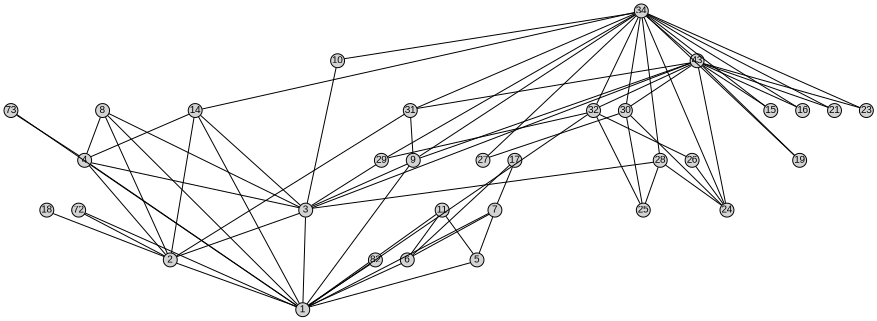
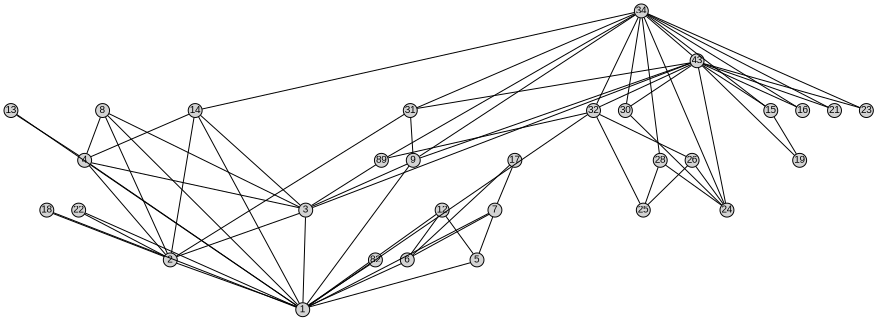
node "10": removed
edge "34" -- "19": now "15" -- "19"
node "73": label "73" -> "13"
edge "30" -- "25": now "26" -- "25"
node "29": label "29" -> "89"
node "27": removed
edge "28" -- "3": removed
node "72": label "72" -> "22"
node "11": label "11" -> "12"
edge "18" -- "1": added
